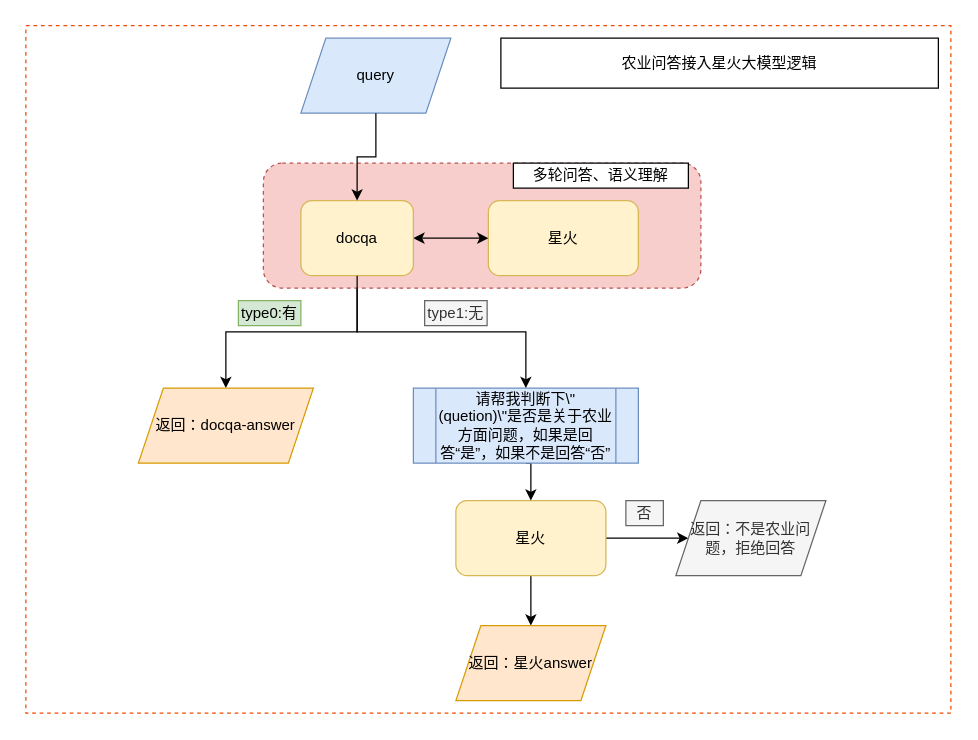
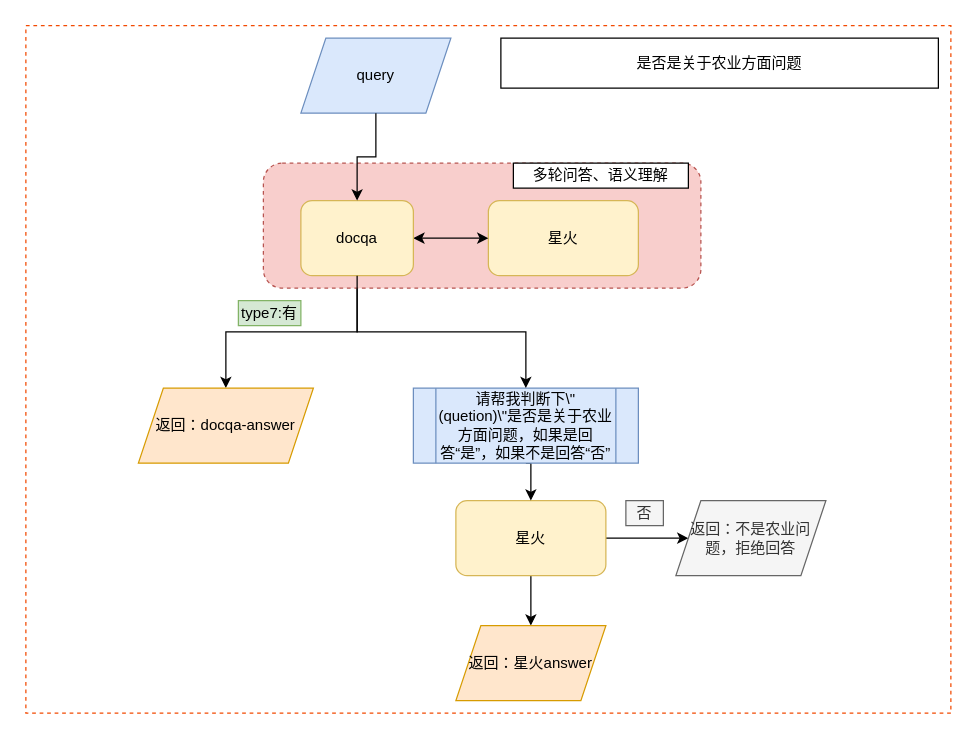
node "农业问答接入星火大模型逻辑": label "农业问答接入星火大模型逻辑" -> "是否是关于农业方面问题"
node "type0:有": label "type0:有" -> "type7:有"
node "type1:无": removed
